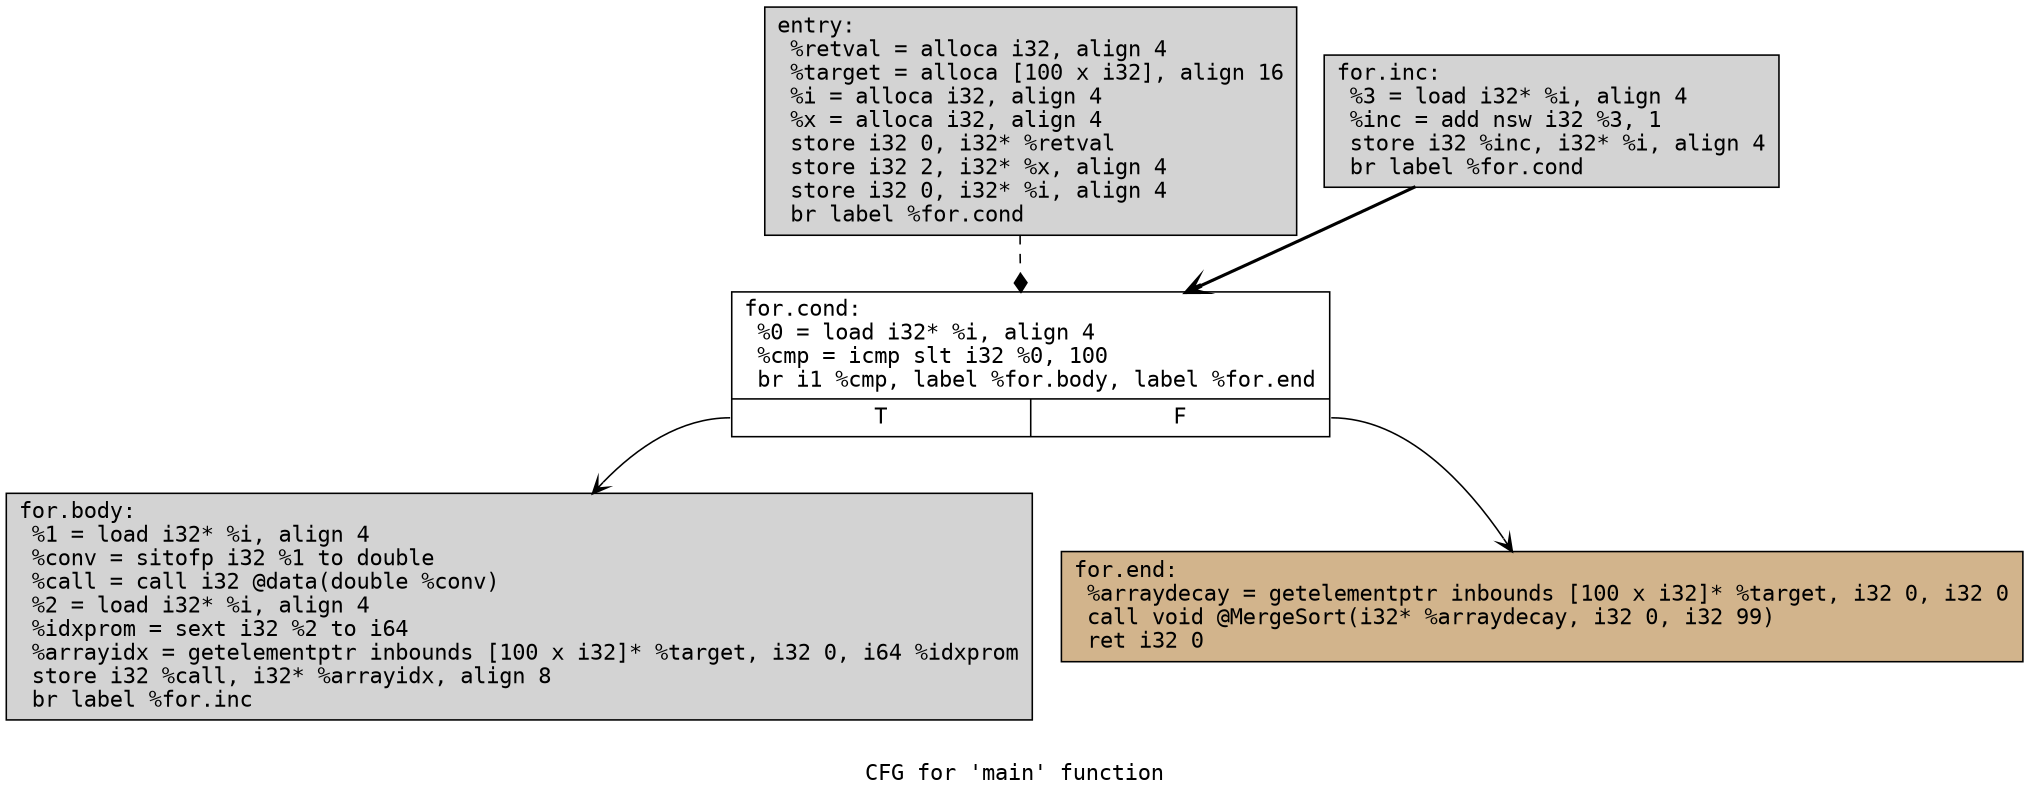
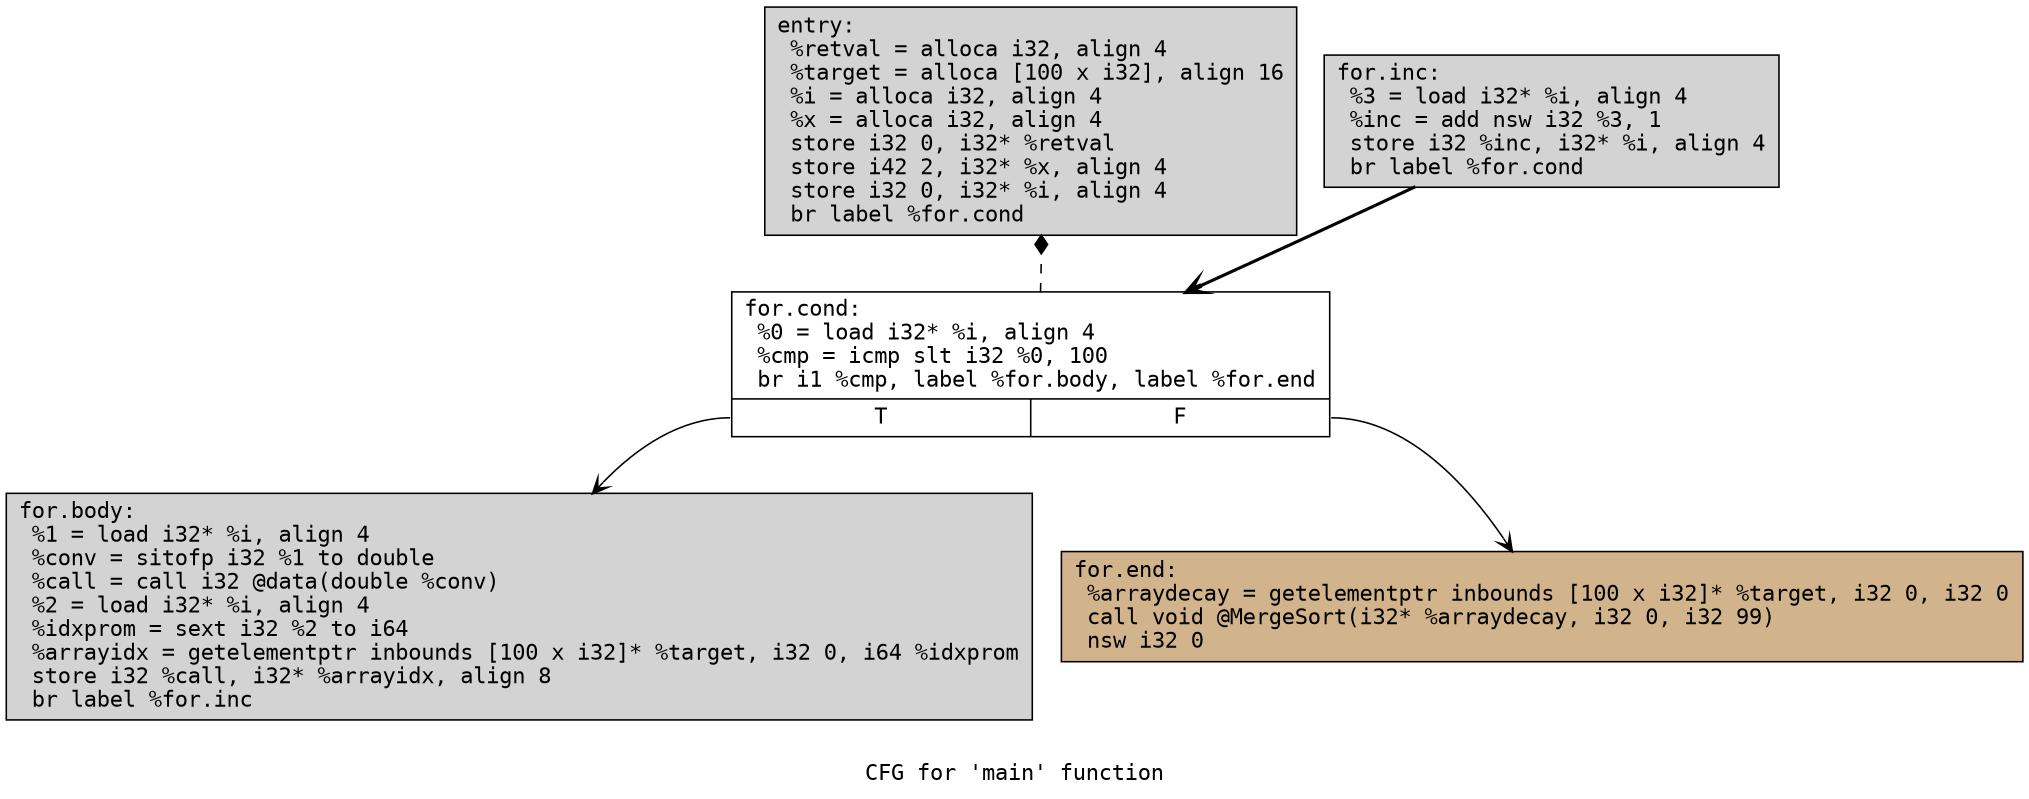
node "entry:": text "store i32 2, i32* %x, align 4" -> "store i42 2, i32* %x, align 4"
edge "entry:" -> "for.cond:": reversed
node "for.end:": text "ret i32 0" -> "nsw i32 0"
